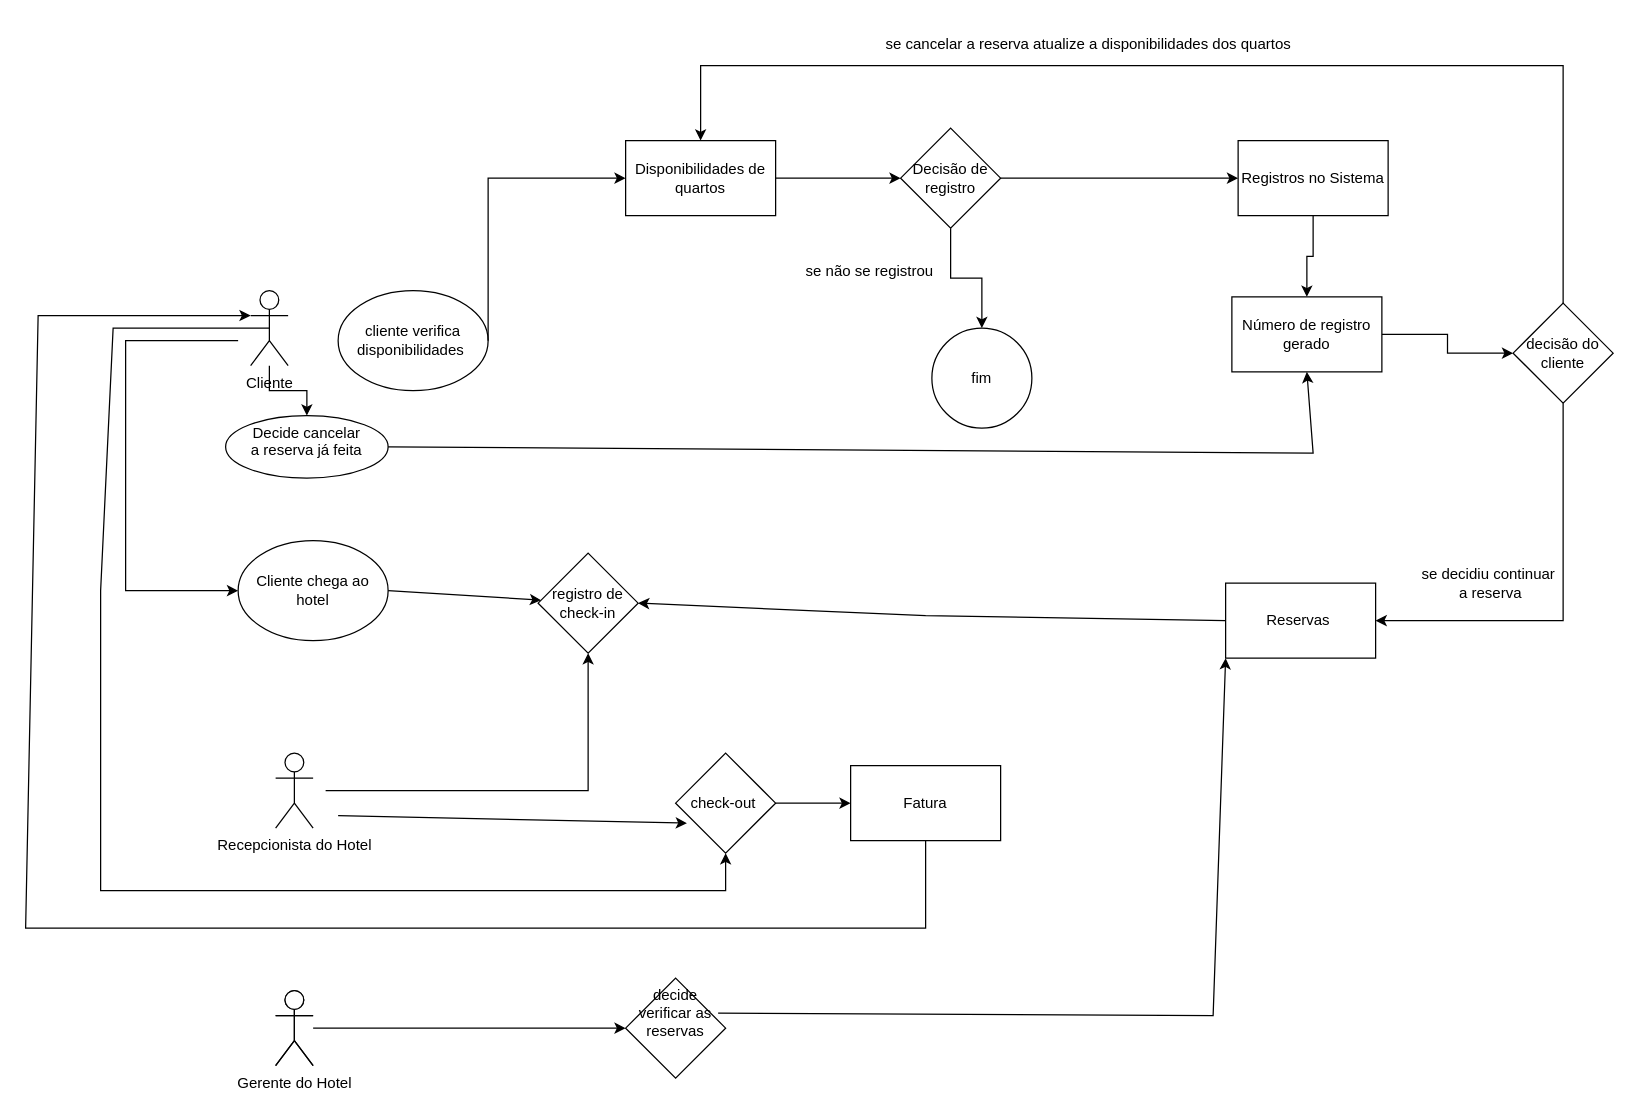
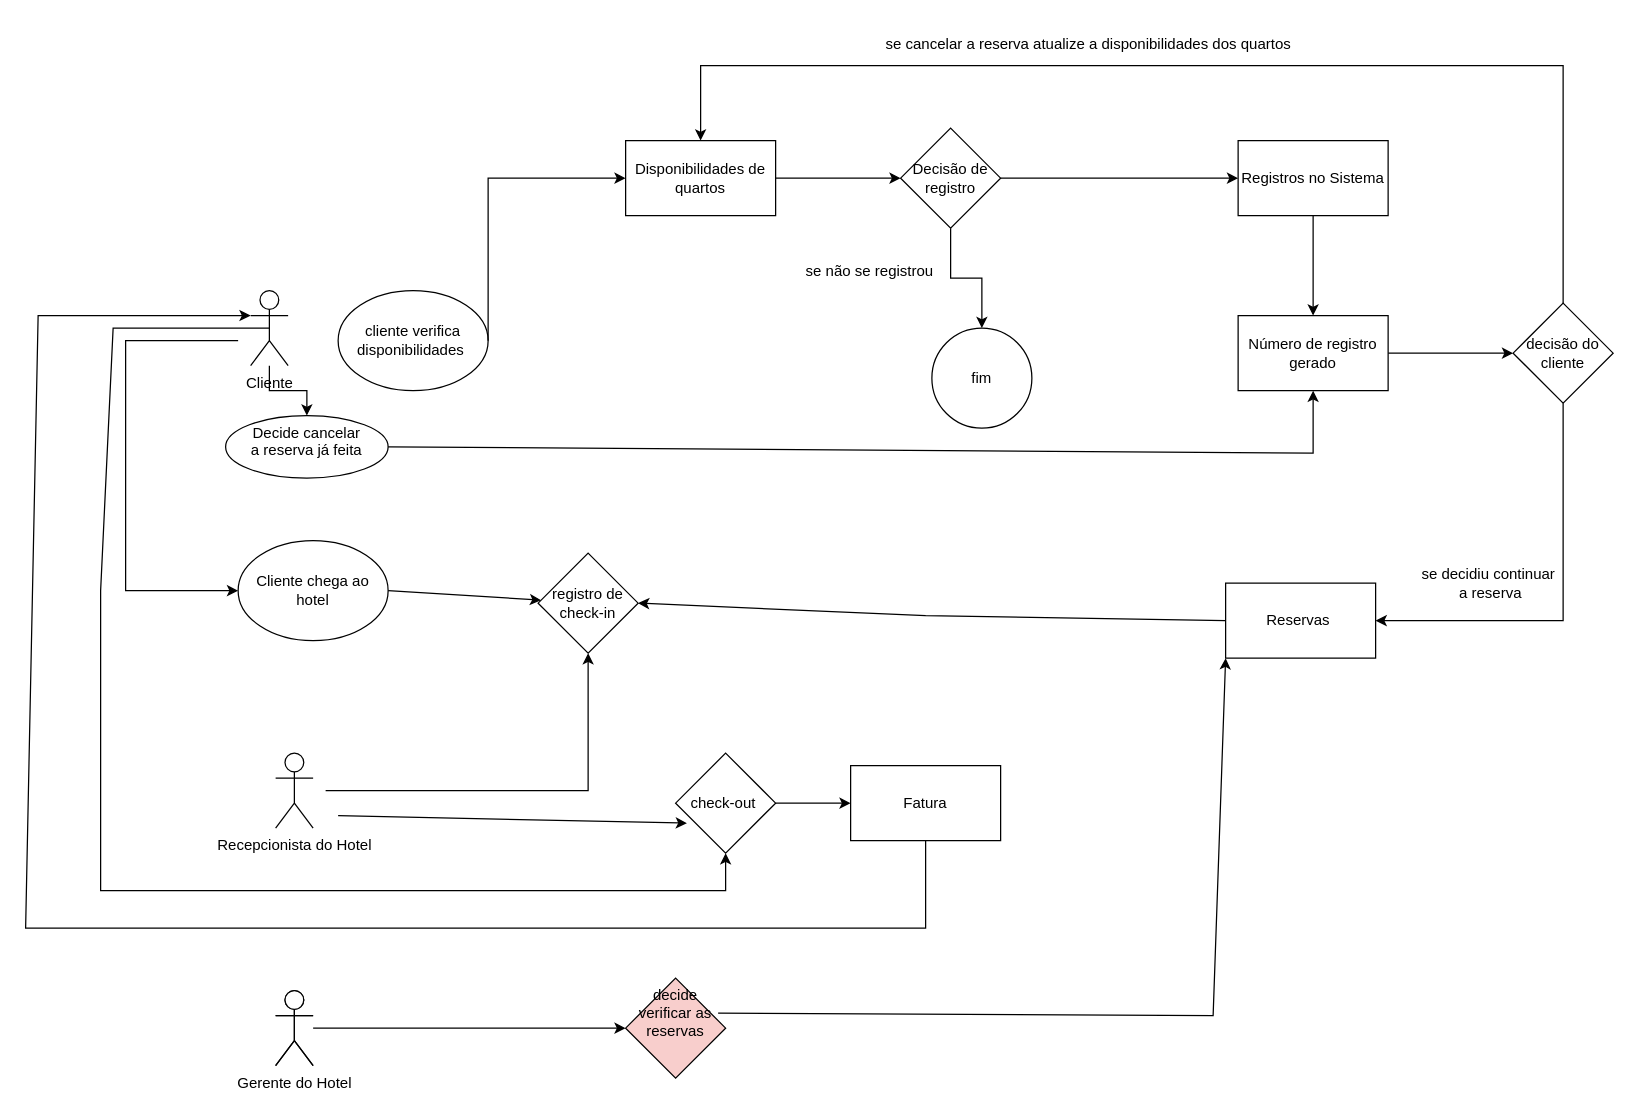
node "Número de registro gerado": moved (1307, 334) -> (1313, 353)
node "decide verificar as reservas": fillcolor #ffffff -> #f8cecc
